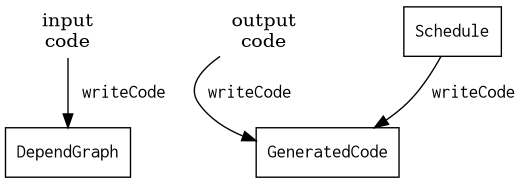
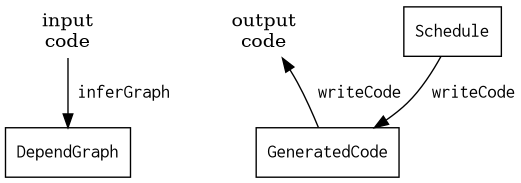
edge "input code" -> "DependGraph": label " writeCode" -> " inferGraph"
edge "output code" -> "GeneratedCode": reversed
